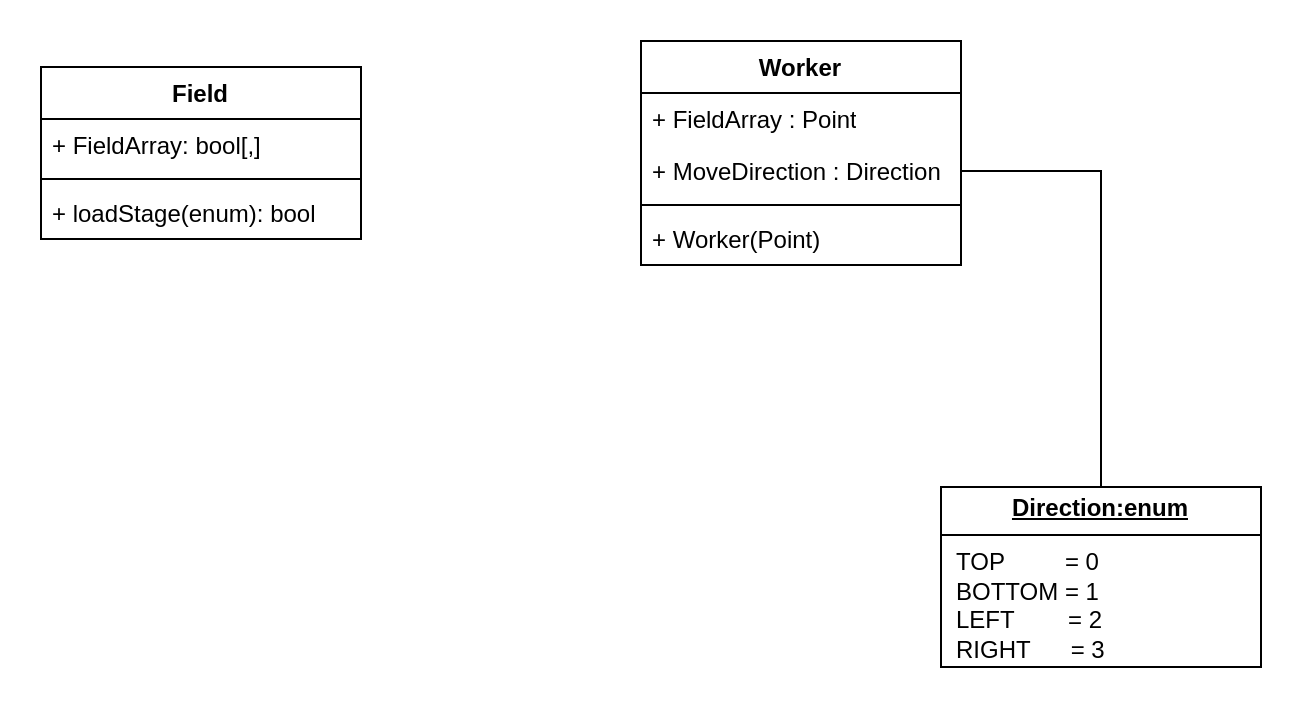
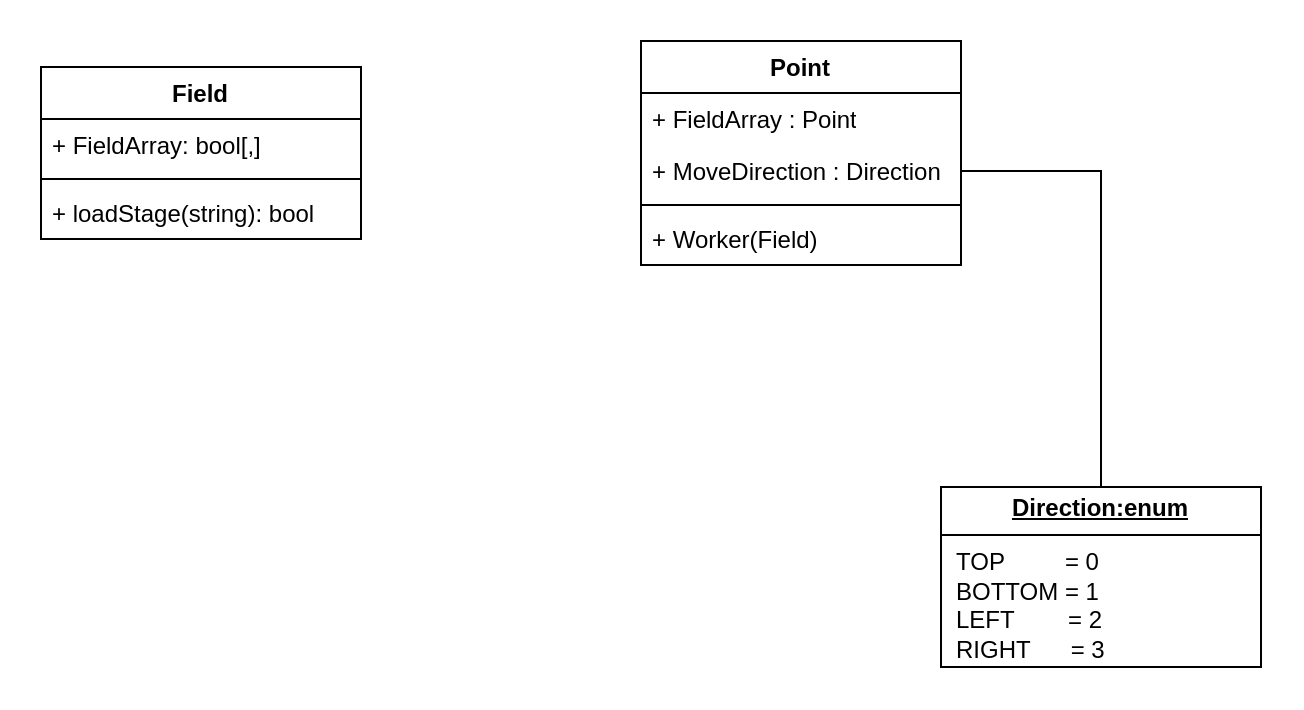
node "Worker": label "Worker" -> "Point"
node "+ loadStage(enum): bool": label "+ loadStage(enum): bool" -> "+ loadStage(string): bool"
node "+ Worker(Point)": label "+ Worker(Point)" -> "+ Worker(Field)"
